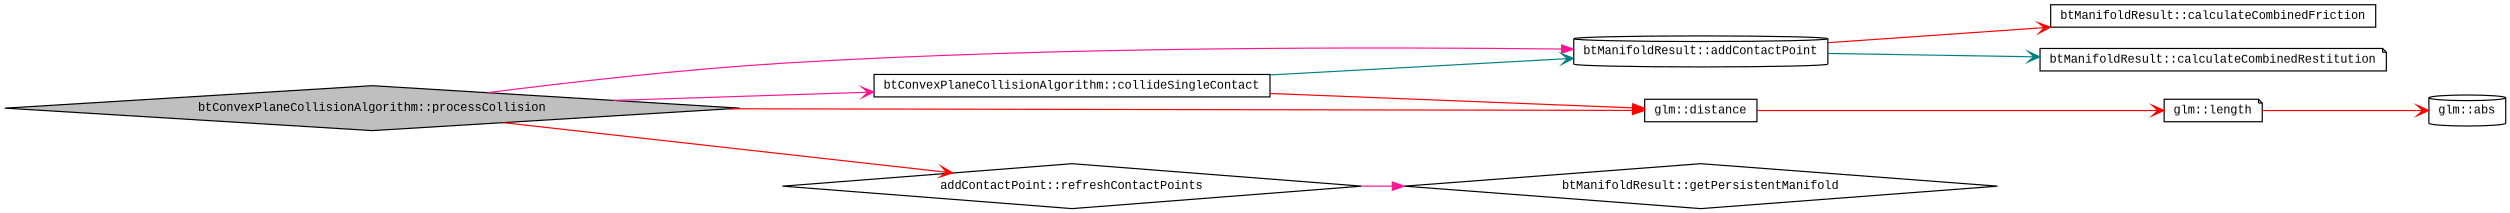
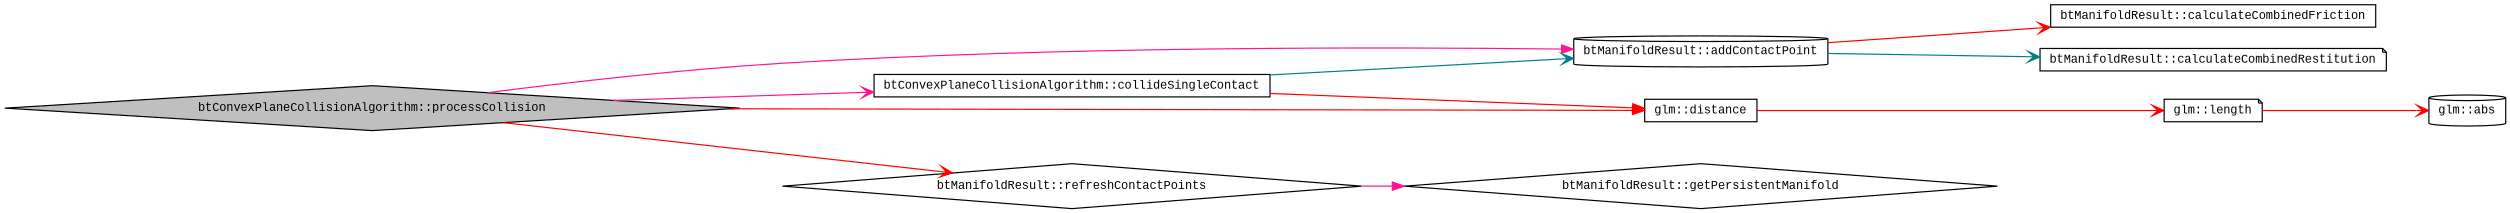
node "addContactPoint::refreshContactPoints": label "addContactPoint::refreshContactPoints" -> "btManifoldResult::refreshContactPoints"
